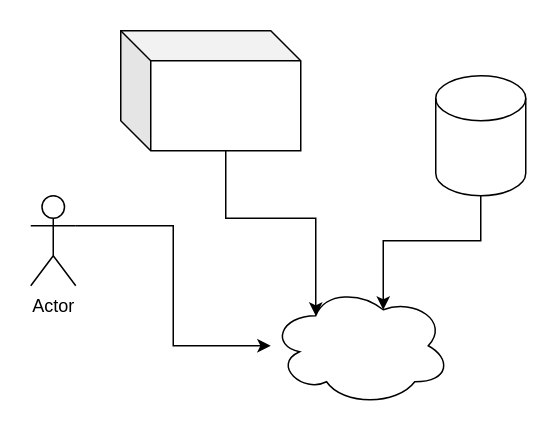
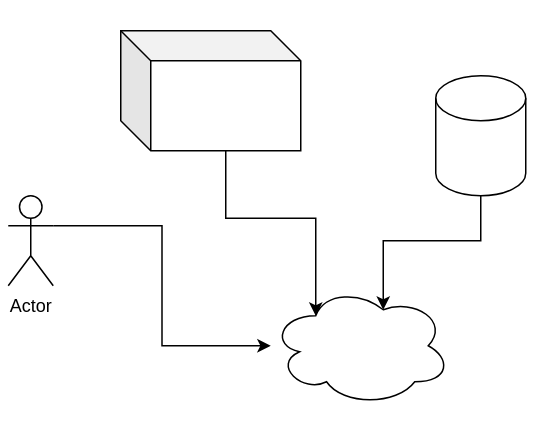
node "Actor": moved (53, 241) -> (31, 241)
